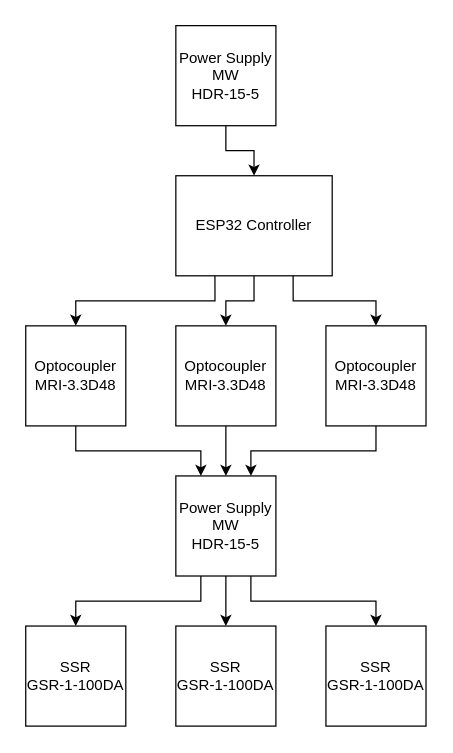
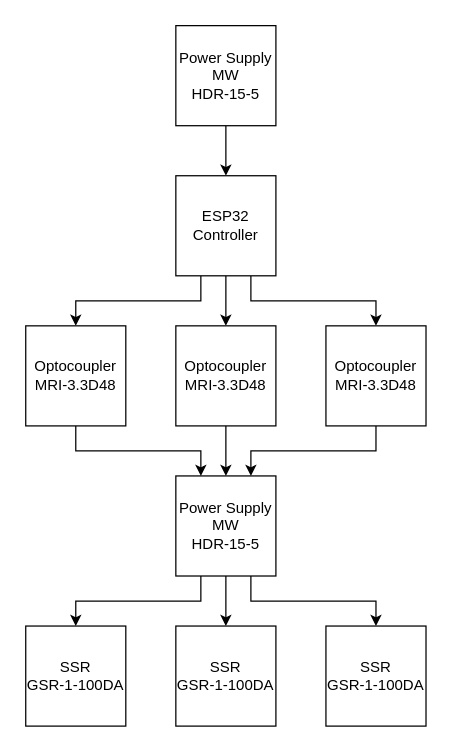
node "ESP32 Controller": size 156x100 -> 100x100
